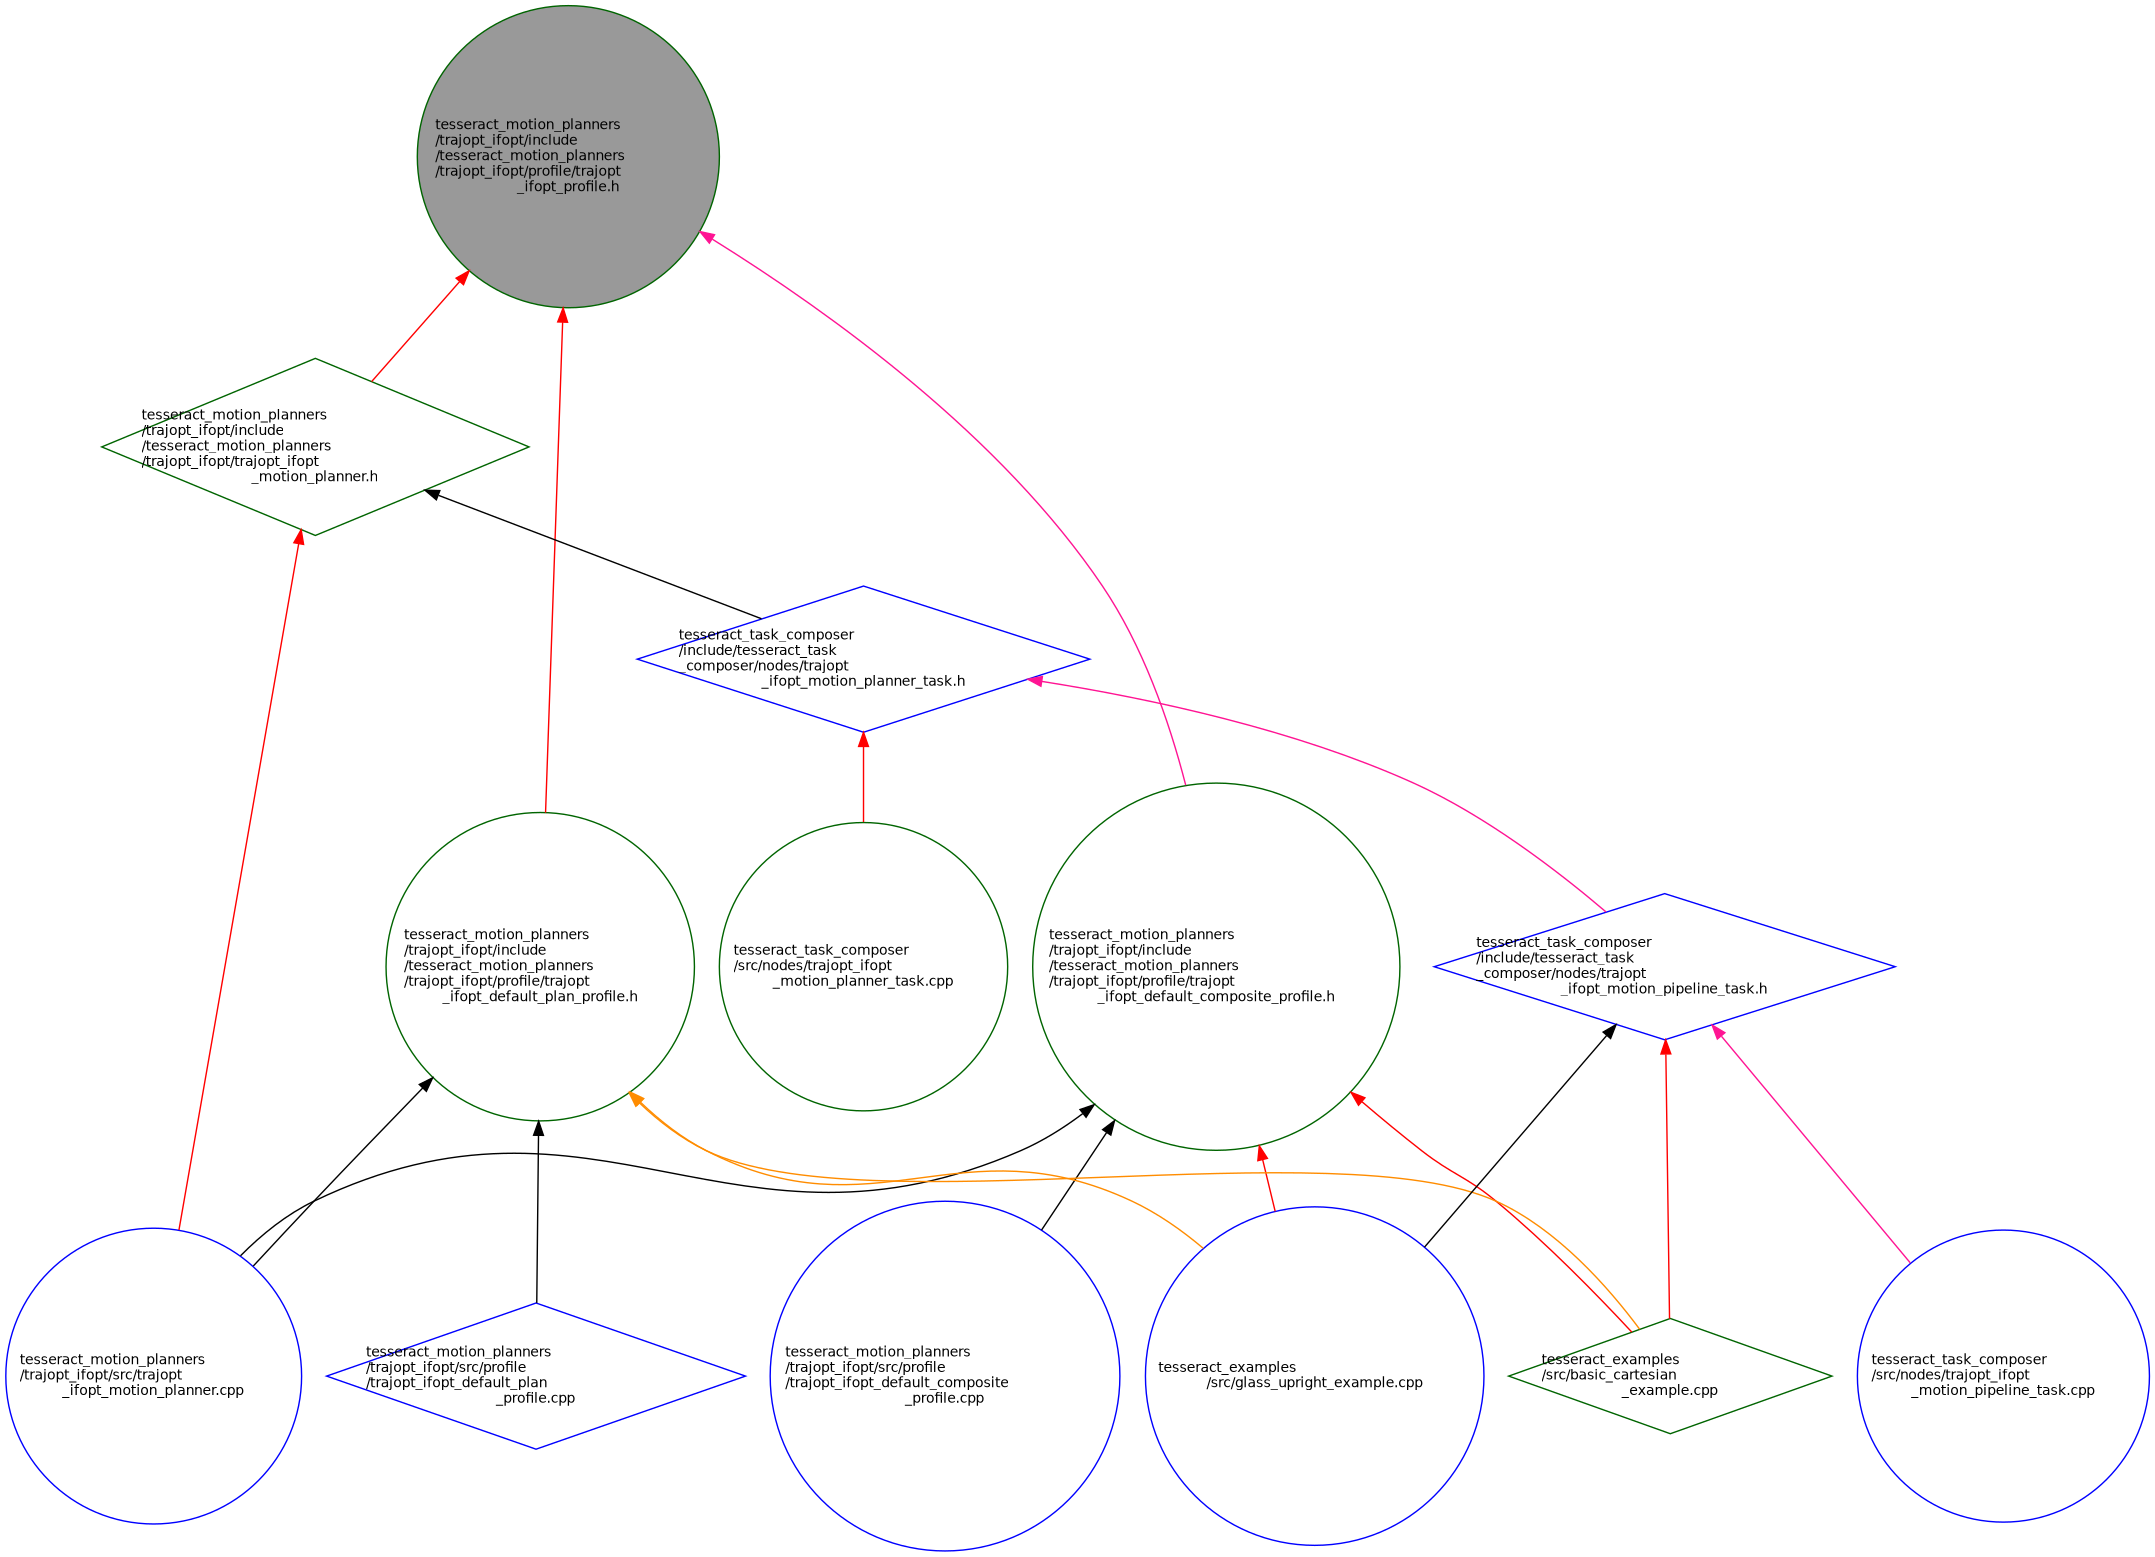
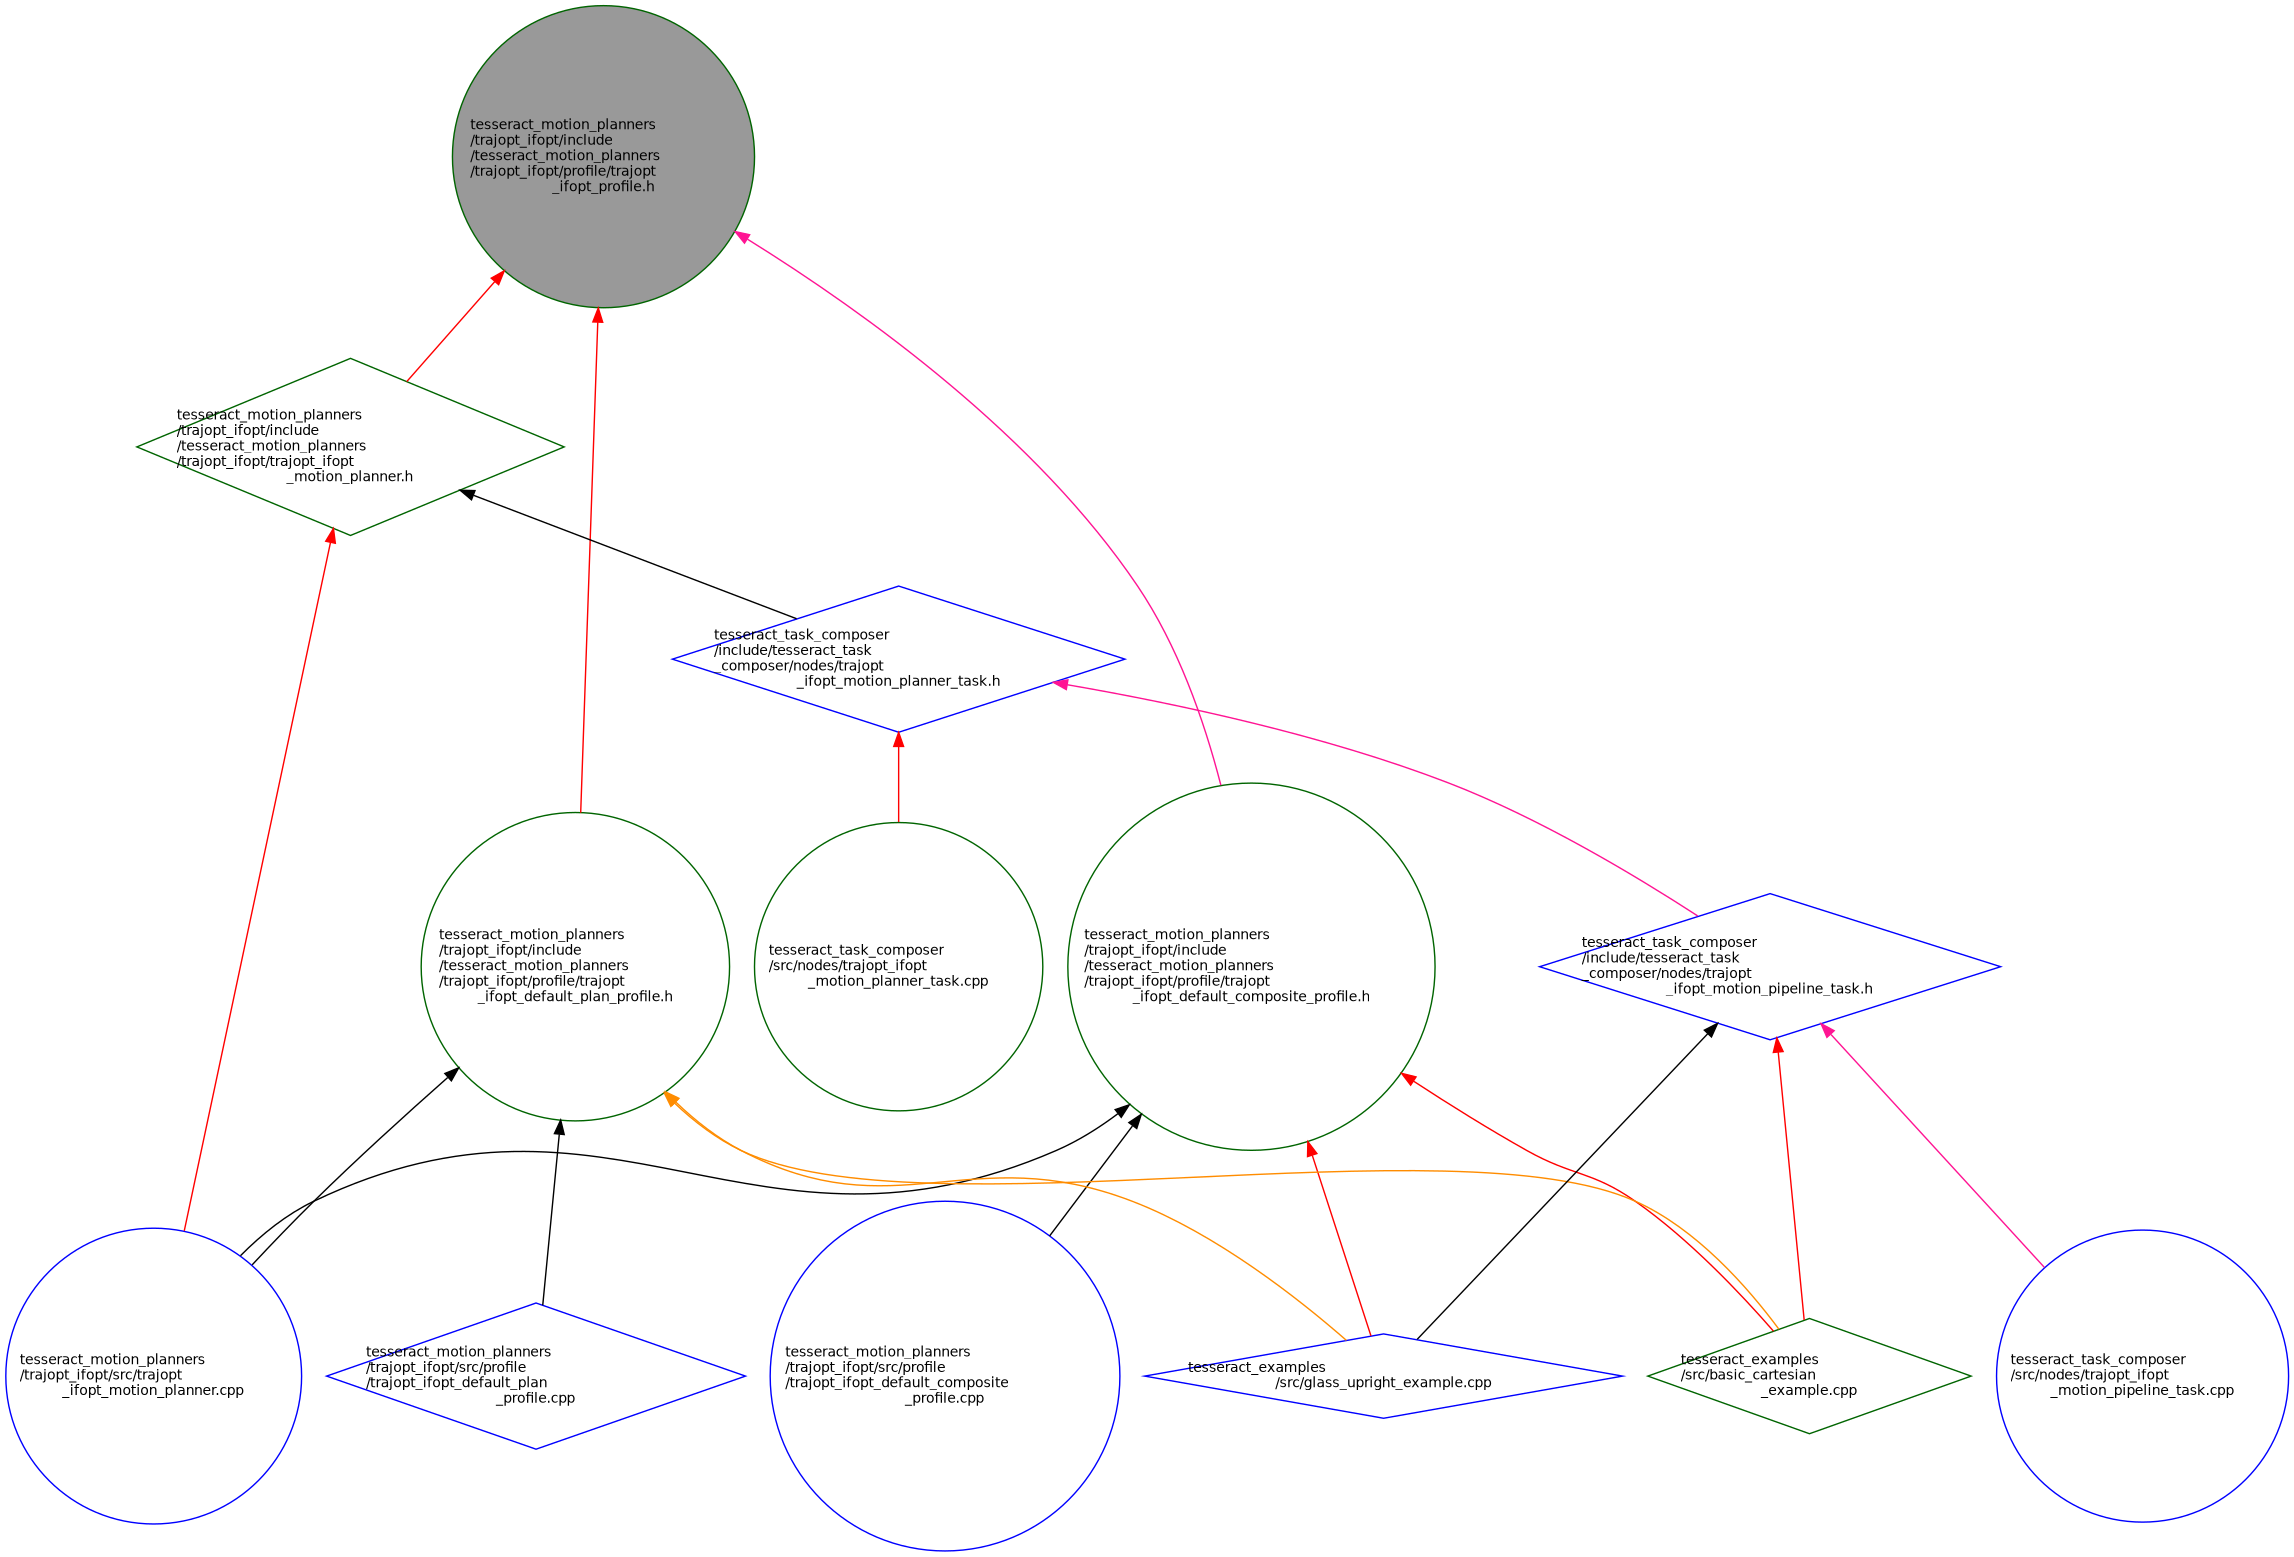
node "tesseract_examples /src/glass_upright_example.cpp": shape circle -> diamond
